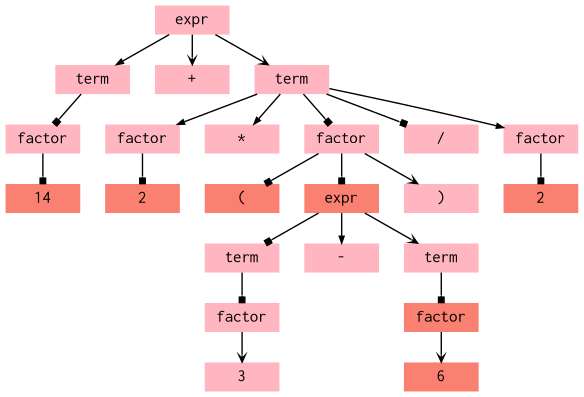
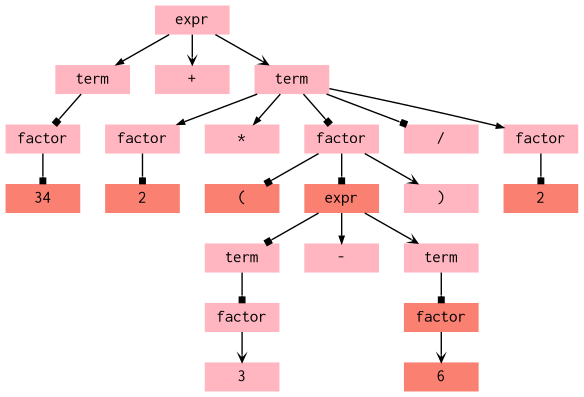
node "14": label "14" -> "34"
